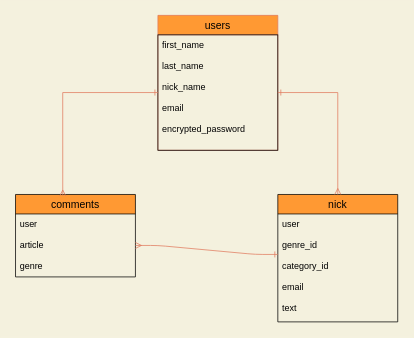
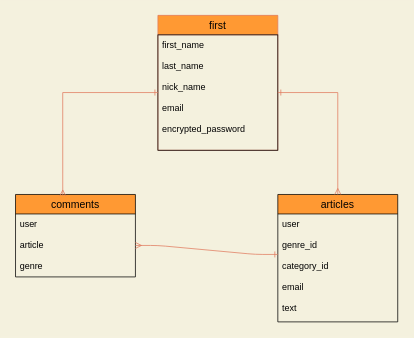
node "users": label "users" -> "first"
node "nick": label "nick" -> "articles"
